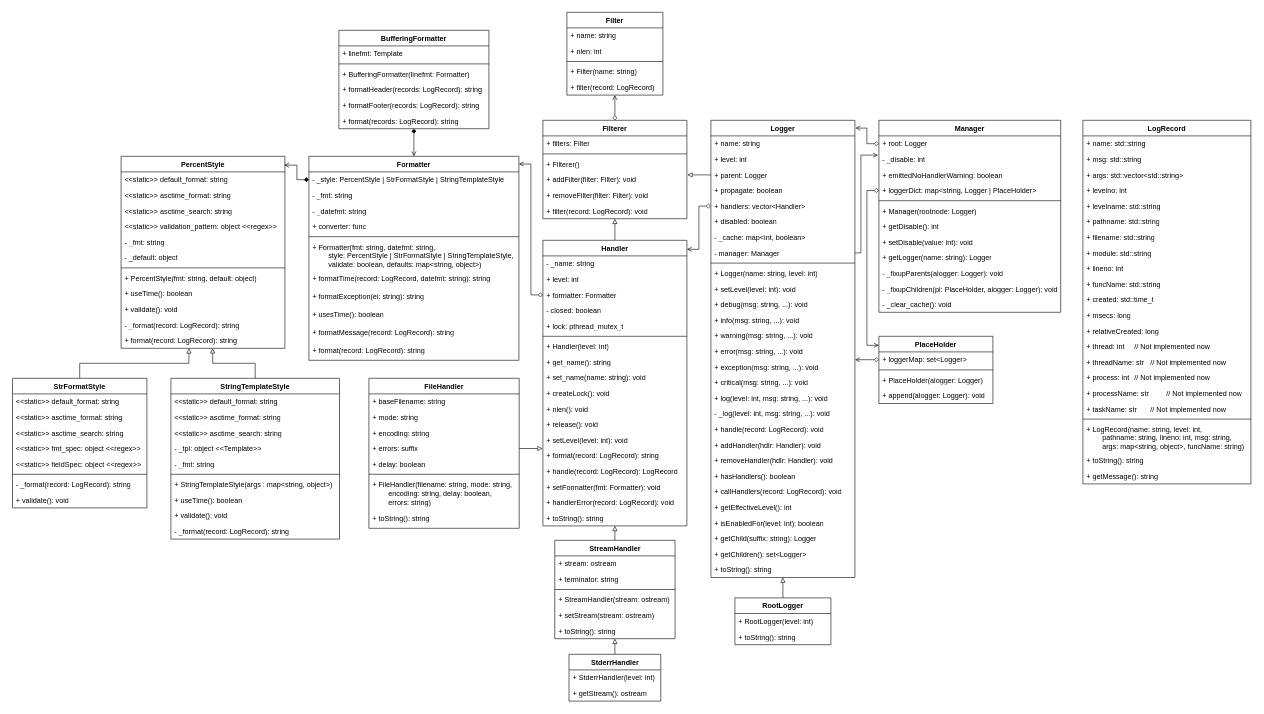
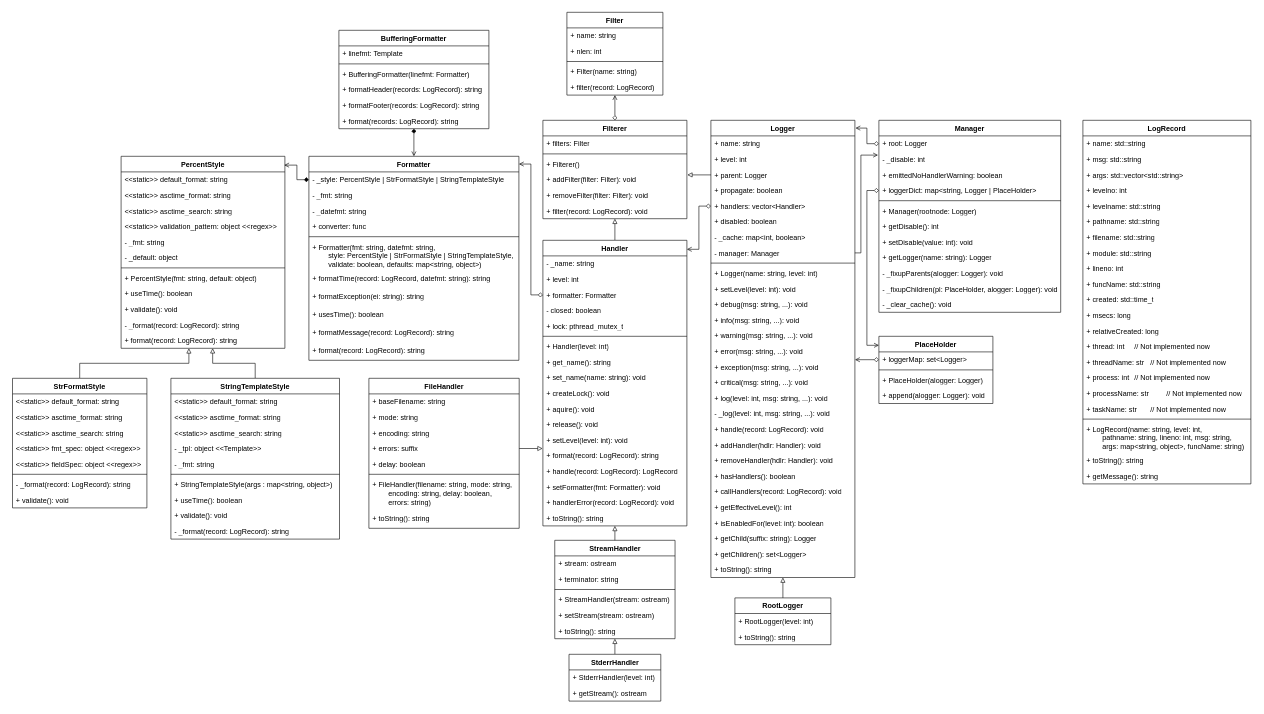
node "+ nlen(): void": label "+ nlen(): void" -> "+ aquire(): void"
